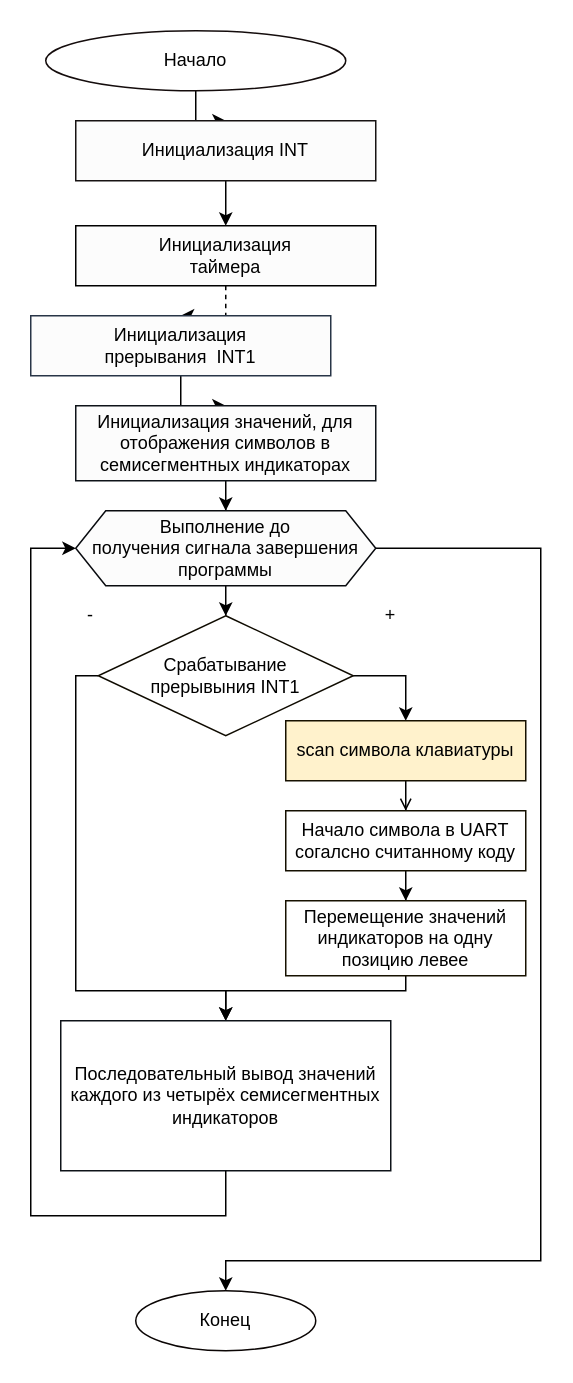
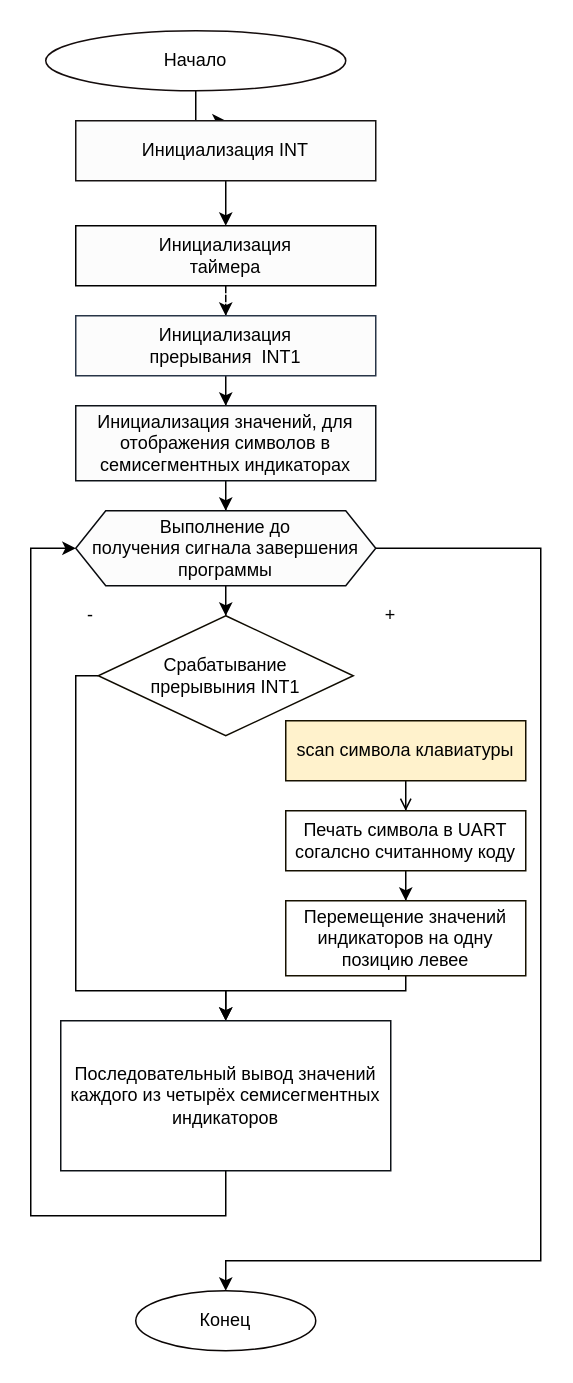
node "Инициализация прерывания INT1": moved (181, 346) -> (226, 346)
edge "Срабатывание прерывыния INT1" -> "scan символа клавиатуры": removed
node "Начало символа в UART согалсно считанному коду": label "Начало символа в UART согалсно считанному коду" -> "Печать символа в UART согалсно считанному коду"
